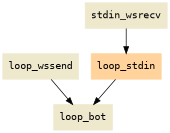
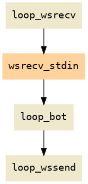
node "stdin_wsrecv": label "stdin_wsrecv" -> "loop_wsrecv"
node "loop_stdin": label "loop_stdin" -> "wsrecv_stdin"
edge "loop_wssend" -> "loop_bot": reversed
